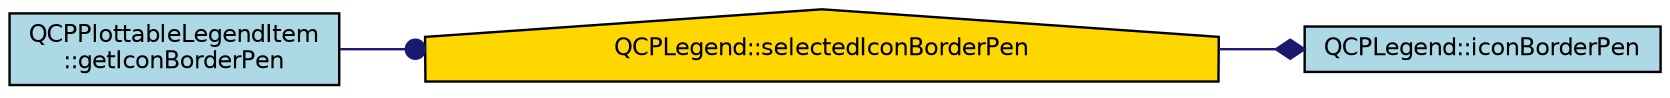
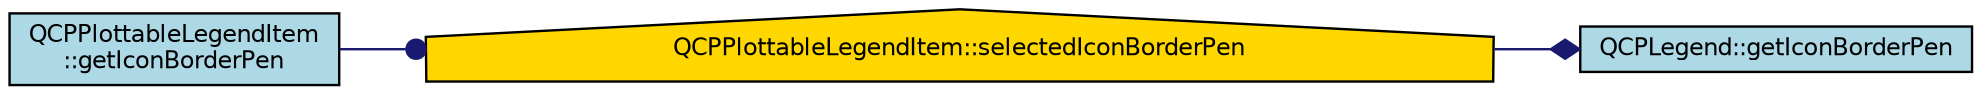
node "QCPLegend::selectedIconBorderPen": label "QCPLegend::selectedIconBorderPen" -> "QCPPlottableLegendItem::selectedIconBorderPen"
node "QCPLegend::iconBorderPen": label "QCPLegend::iconBorderPen" -> "QCPLegend::getIconBorderPen"
